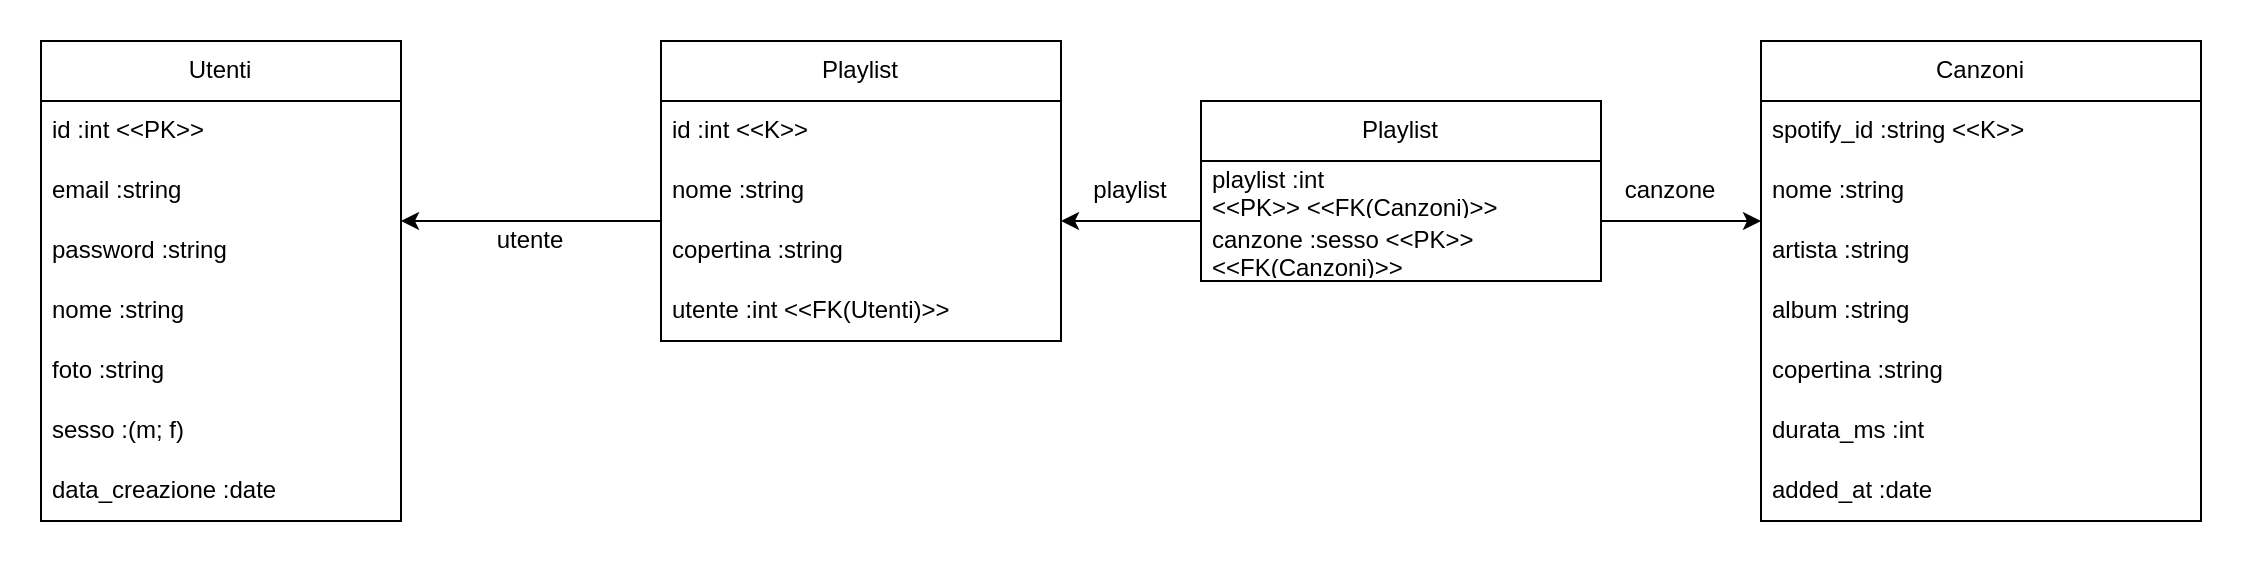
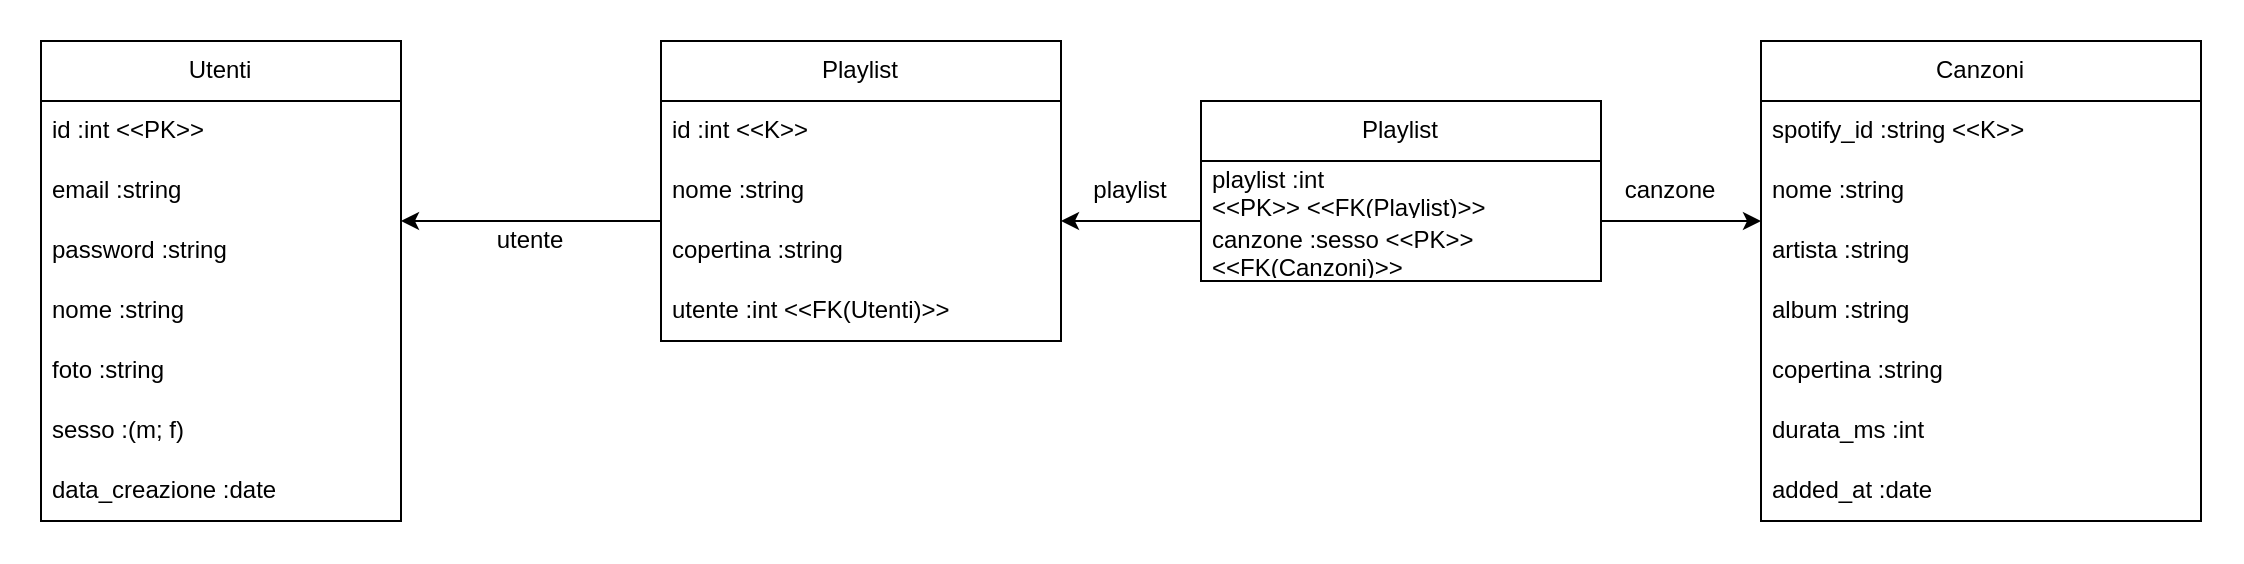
node "playlist :int <<PK>> <<FK(Canzoni)>>": label "playlist :int <<PK>> <<FK(Canzoni)>>" -> "playlist :int <<PK>> <<FK(Playlist)>>"
